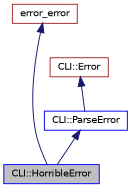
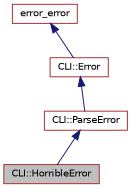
edge "CLI::HorribleError" -> "error_error": now "CLI::Error" -> "error_error"
node "CLI::ParseError": color blue -> brown
node "CLI::HorribleError": color blue -> brown
